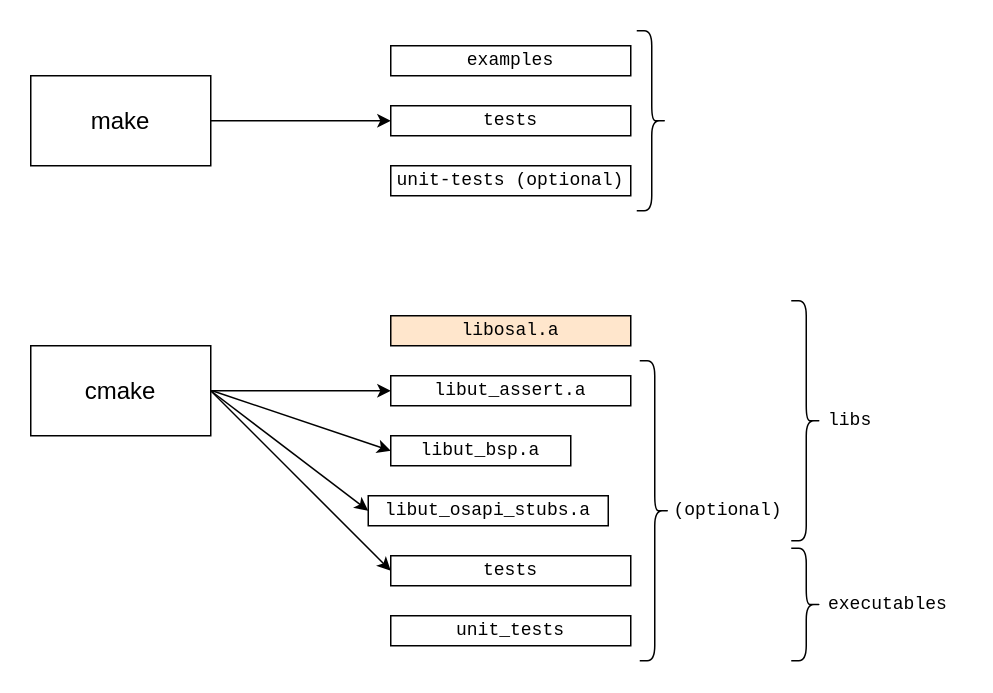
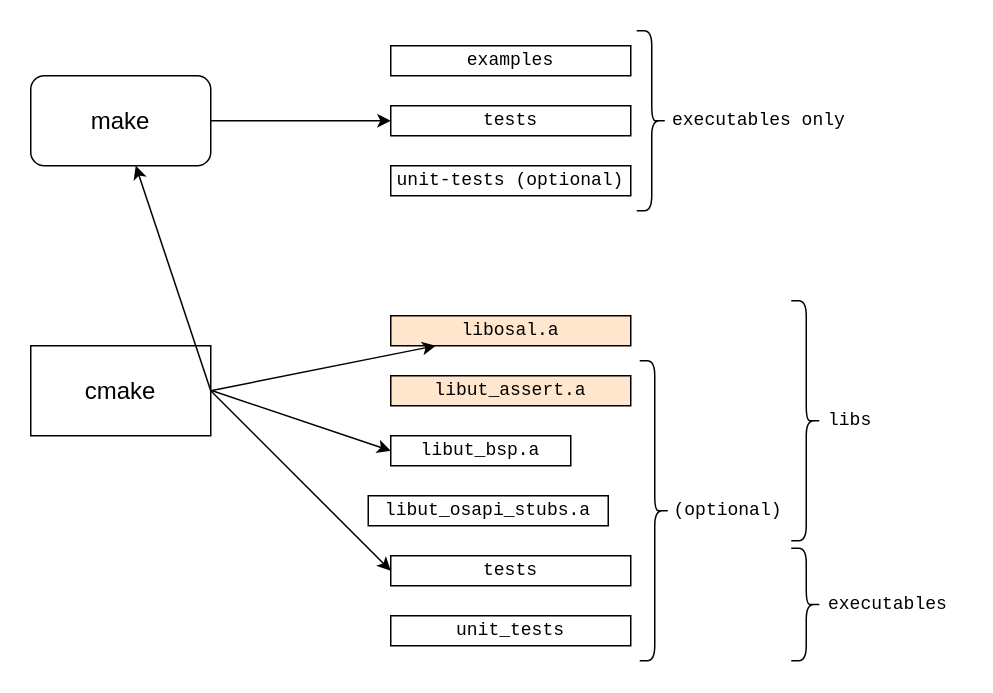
node "make": shape rectangle -> rounded rectangle
node "executables only": added
edge "cmake" -> "libut_assert.a": now "cmake" -> "make"
node "libut_assert.a": fillcolor #ffffff -> #ffe6cc
edge "cmake" -> "libut_osapi_stubs.a": now "cmake" -> "libosal.a"
